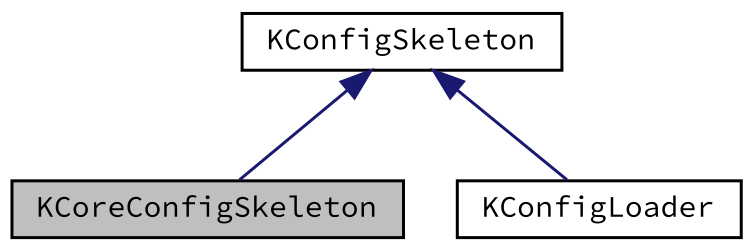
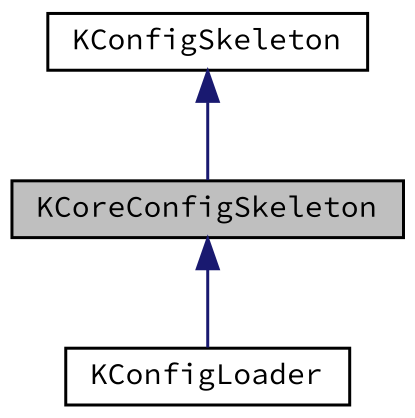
edge "KConfigLoader" -> "KConfigSkeleton": now "KConfigLoader" -> "KCoreConfigSkeleton"
